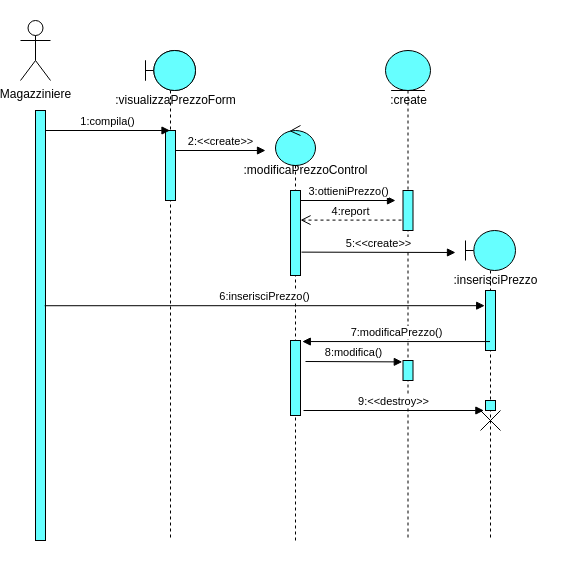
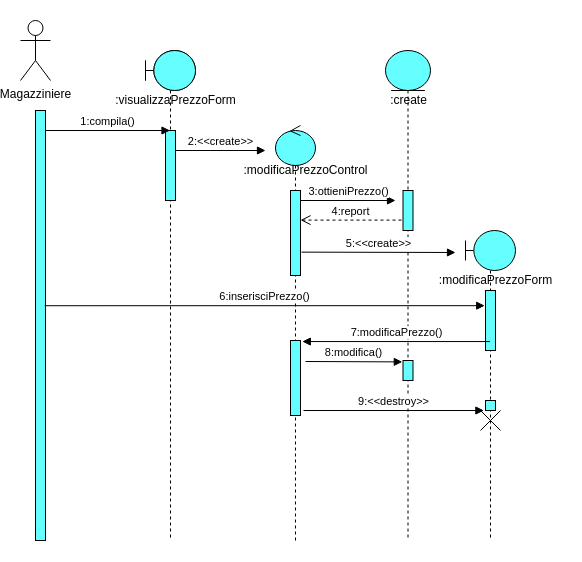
node ":inserisciPrezzo": label ":inserisciPrezzo" -> ":modificaPrezzoForm"
